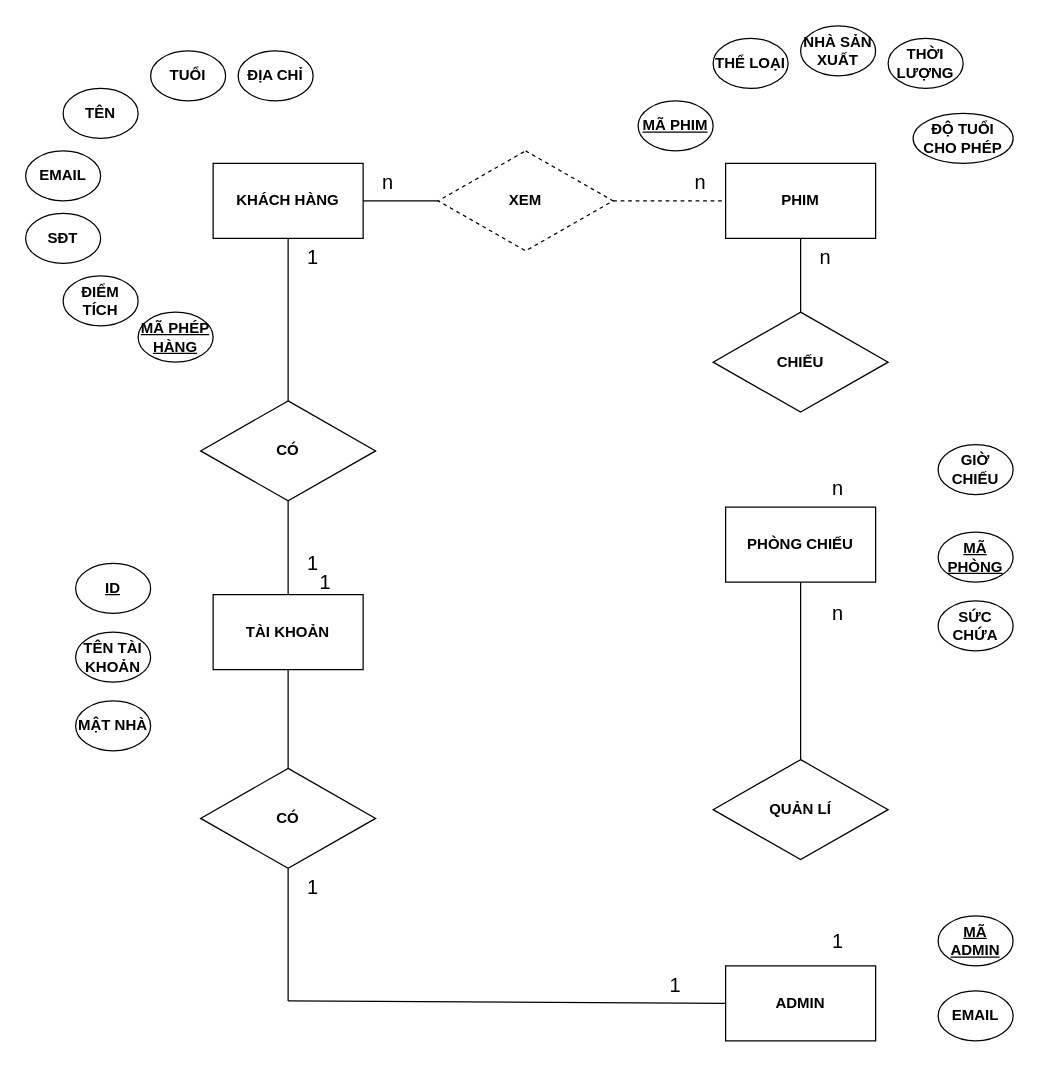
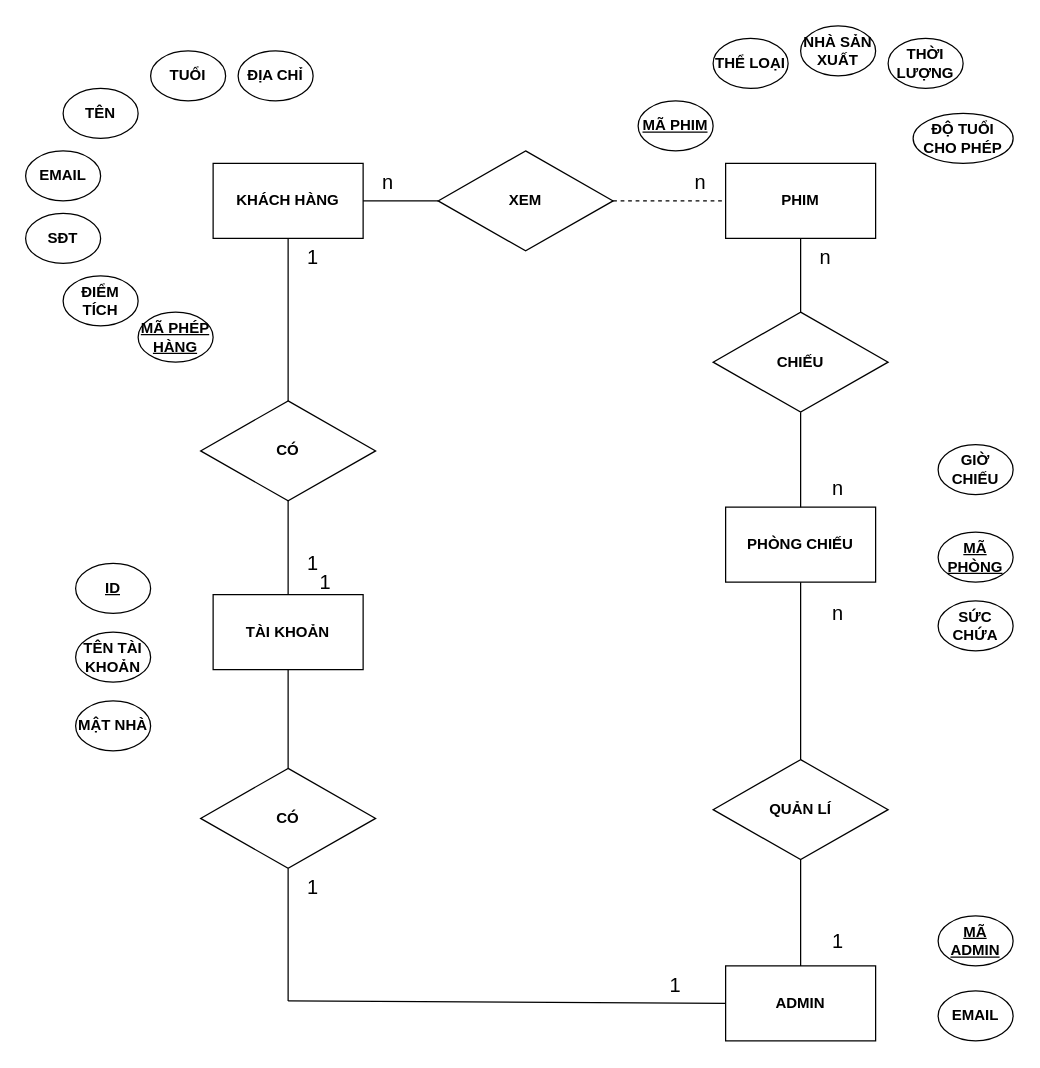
node "XEM": style dashed -> solid
edge "CHIẾU" -- "PHÒNG CHIẾU": added
edge "QUẢN LÍ" -- "ADMIN": added
